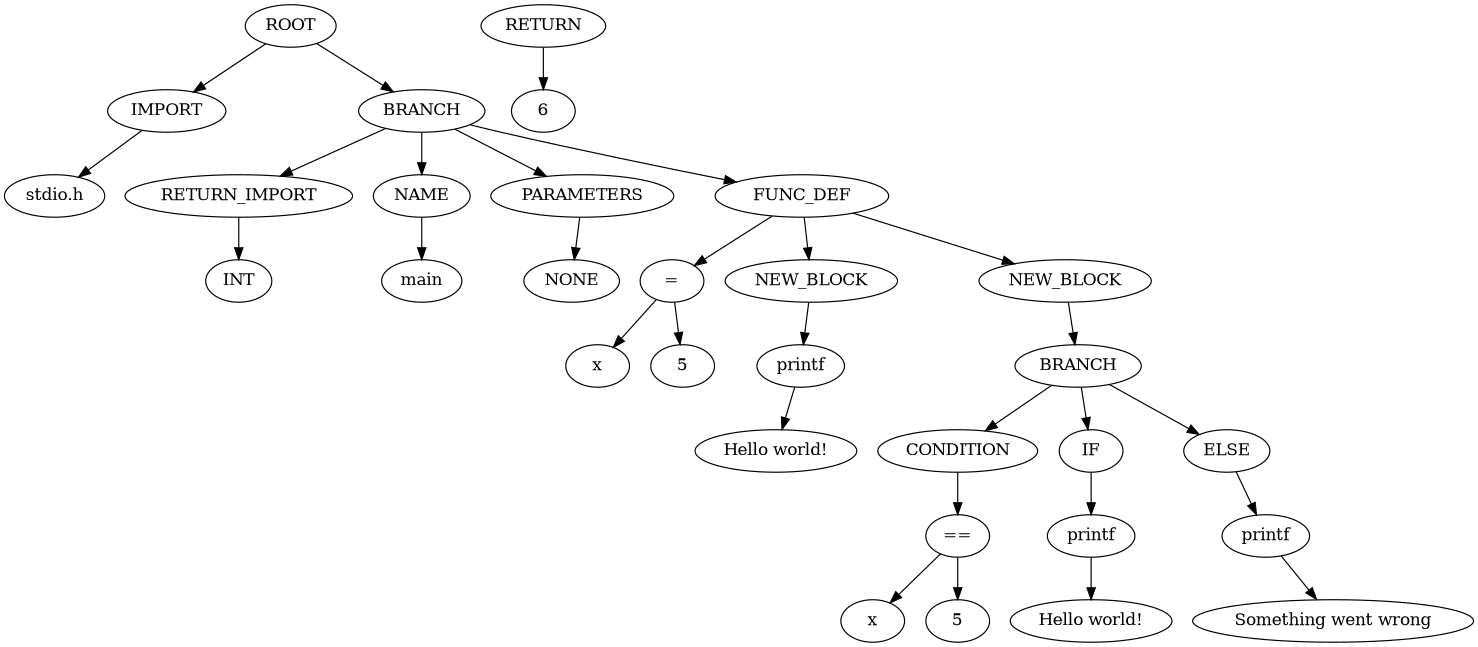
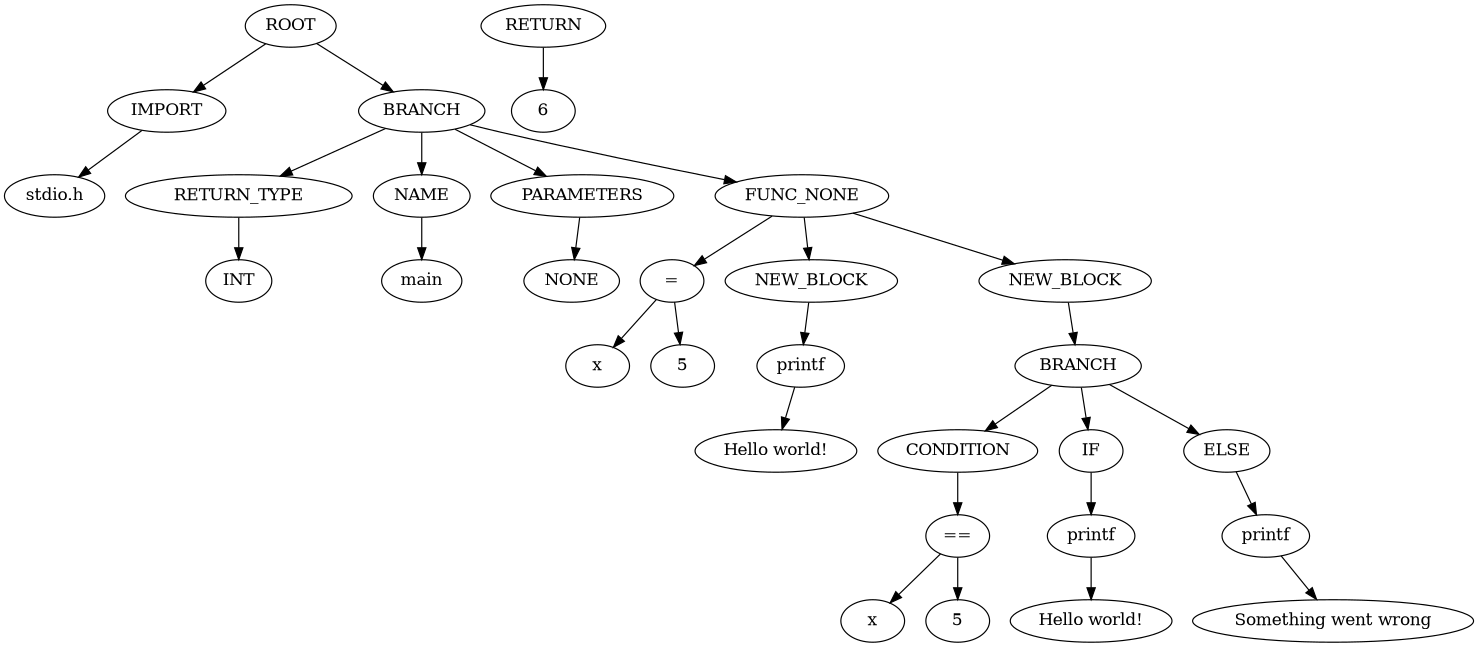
node "RETURN_IMPORT": label "RETURN_IMPORT" -> "RETURN_TYPE"
node "FUNC_DEF": label "FUNC_DEF" -> "FUNC_NONE"
